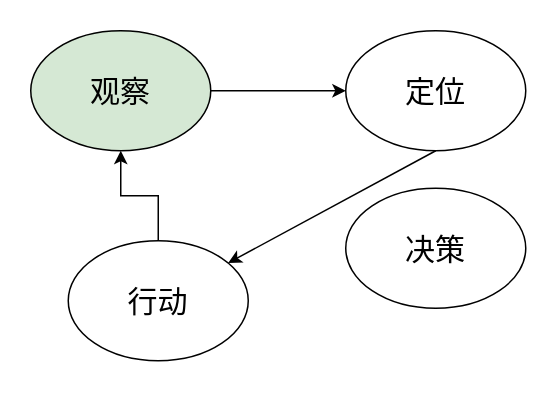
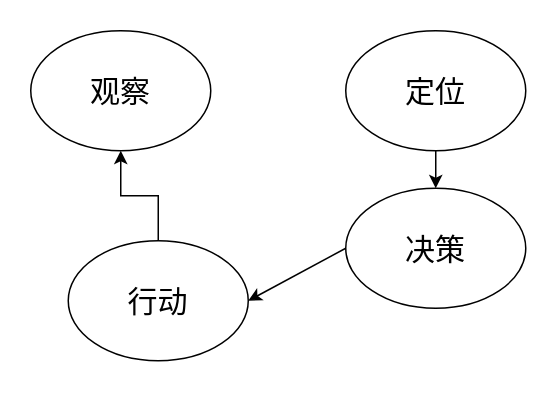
node "观察": fillcolor #d5e8d4 -> #ffffff
edge "观察" -> "定位": removed
edge "定位" -> "行动": now "定位" -> "决策"
edge "决策" -> "行动": added
